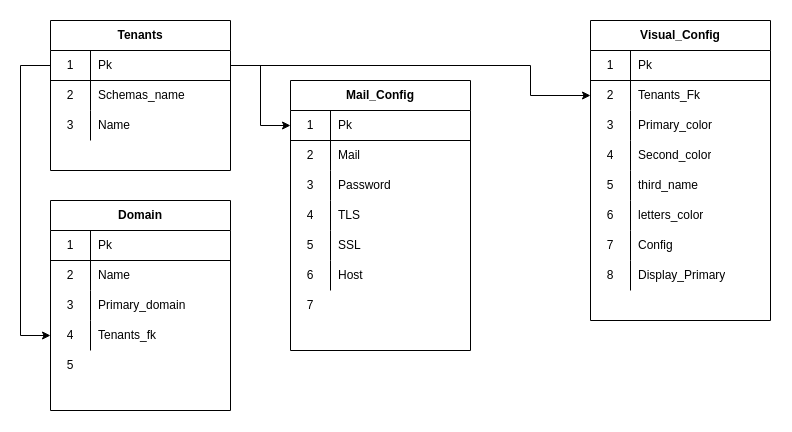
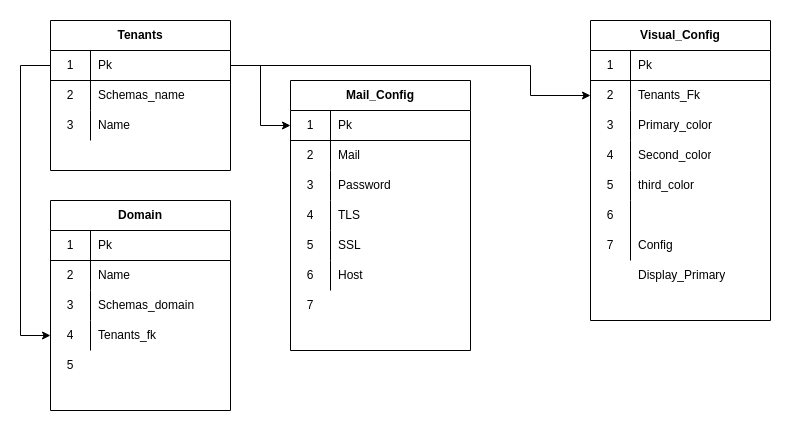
node "third_name": label "third_name" -> "third_color"
node "letters_color": removed
node "8": removed
node "Primary_domain": label "Primary_domain" -> "Schemas_domain"
